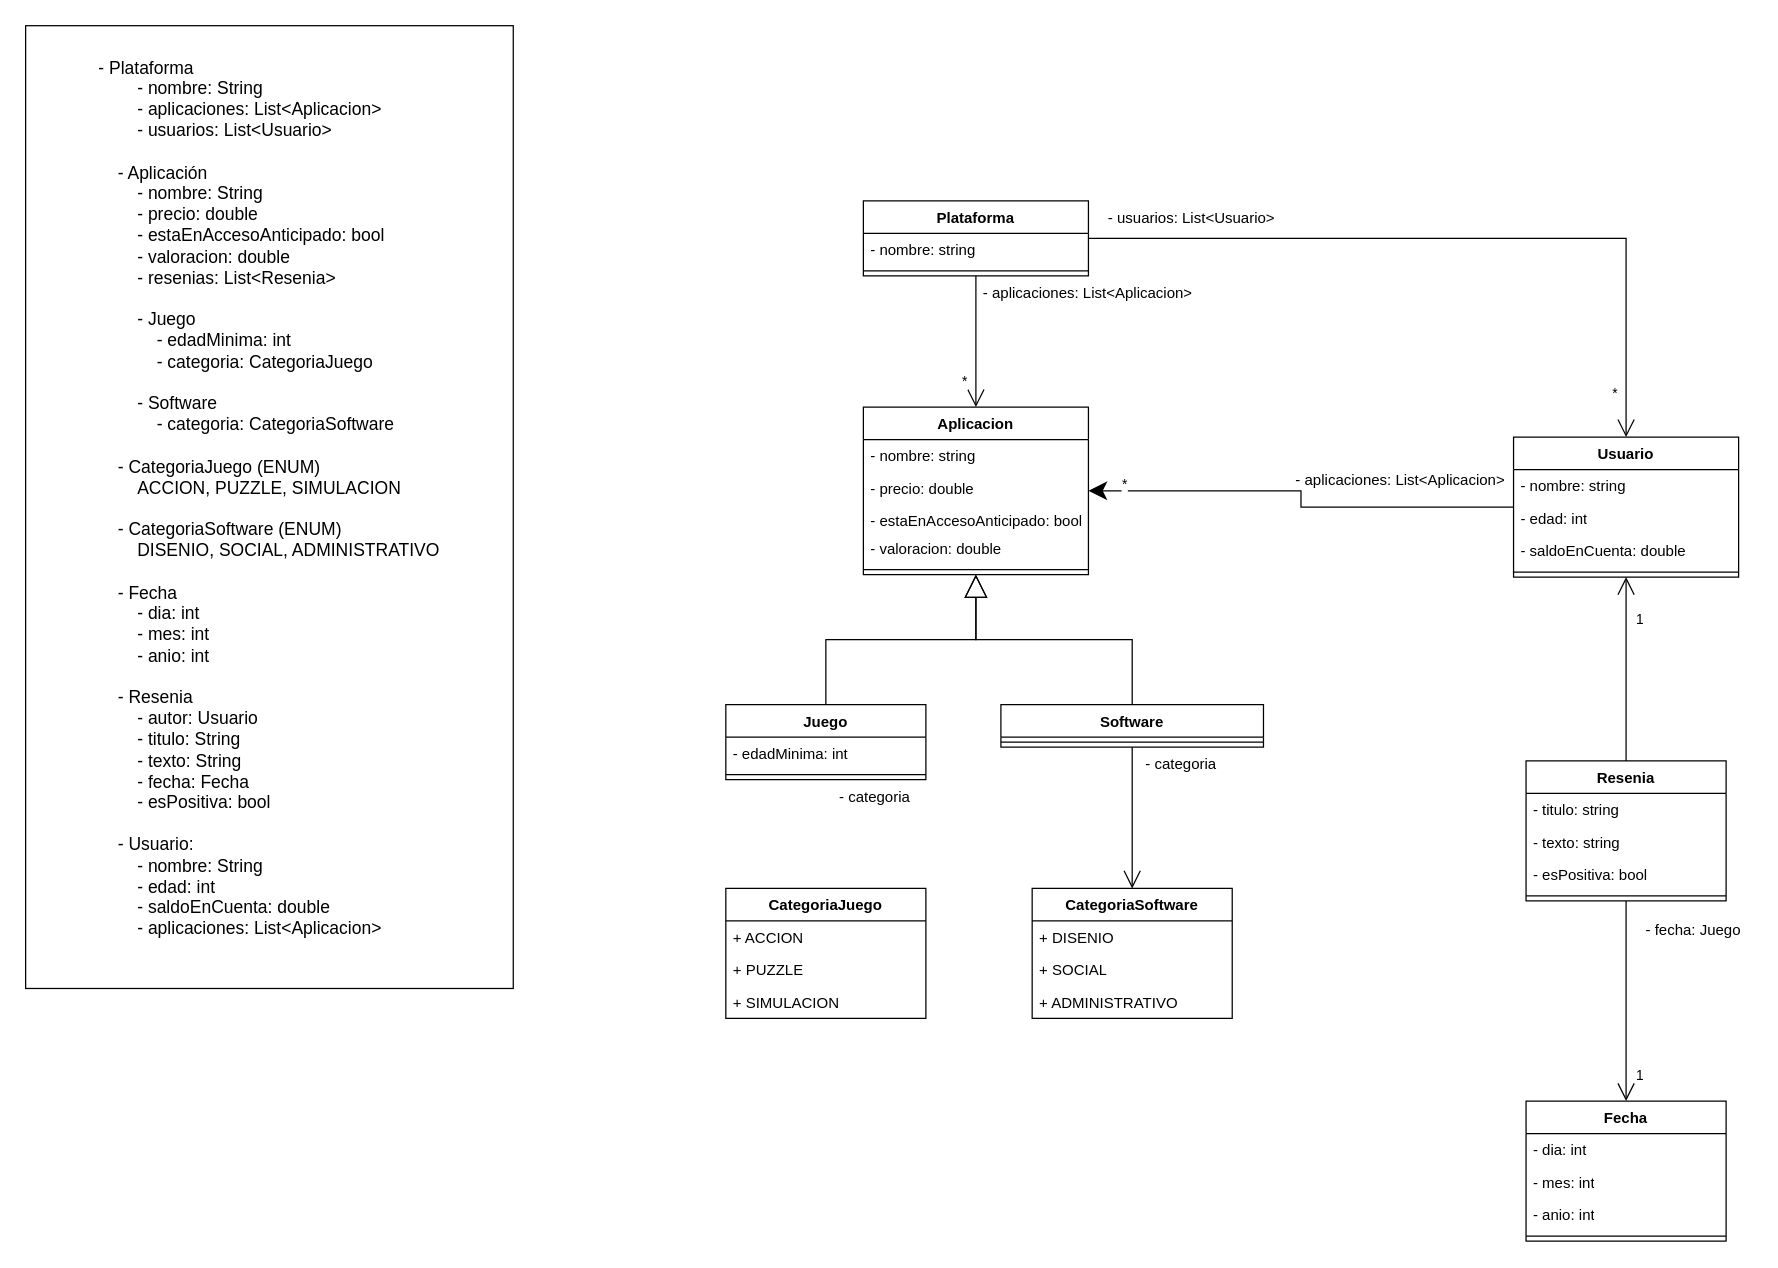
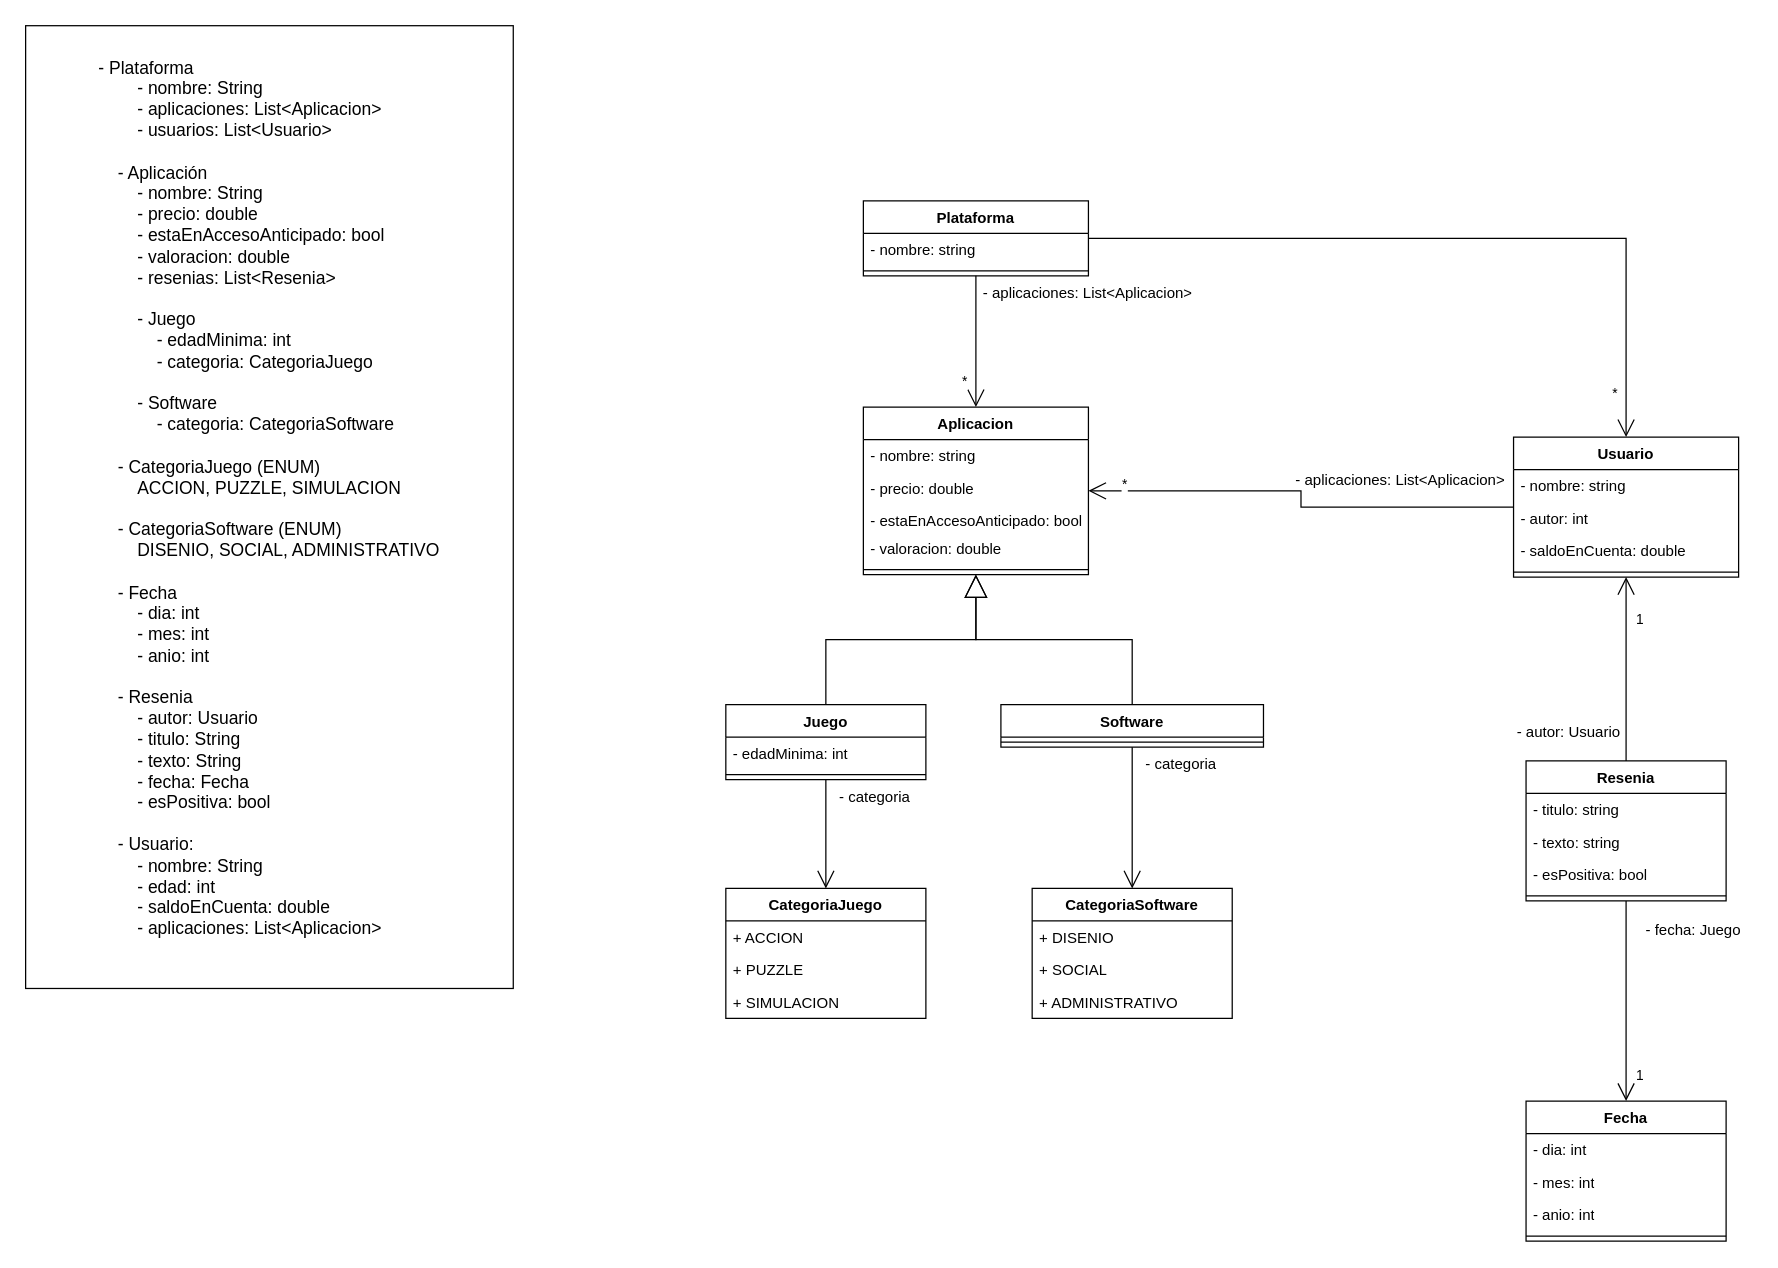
node "- usuarios: List<Usuario>": removed
edge "Usuario" -> "Aplicacion": arrowhead classic -> open
node "- edad: int": label "- edad: int" -> "- autor: int"
node "- autor: Usuario": added
edge "Juego" -> "CategoriaJuego": added
